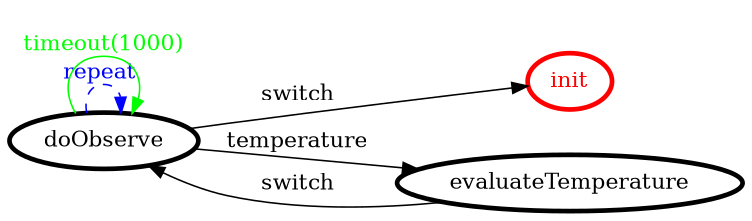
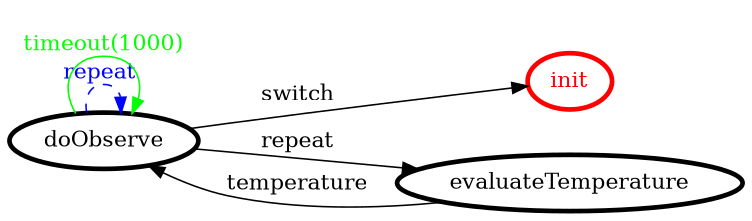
edge "doObserve" -> "evaluateTemperature": label "temperature" -> "repeat"
edge "evaluateTemperature" -> "doObserve": label "switch" -> "temperature"
